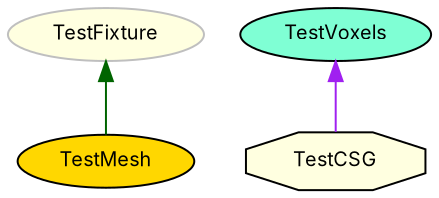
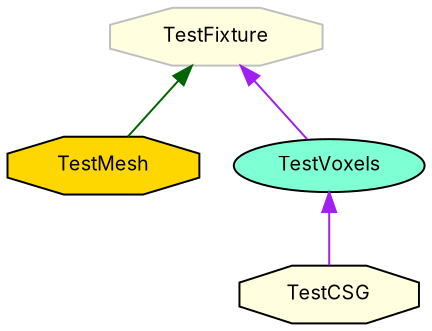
node "TestFixture": shape ellipse -> octagon
edge "TestVoxels" -> "TestFixture": added
node "TestMesh": shape ellipse -> octagon
